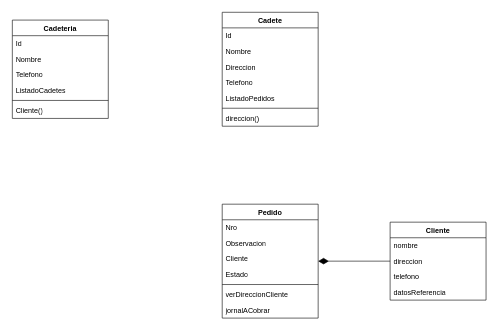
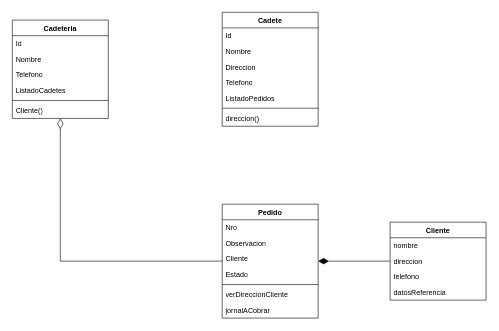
edge "Pedido" -> "Cadeteria": added
